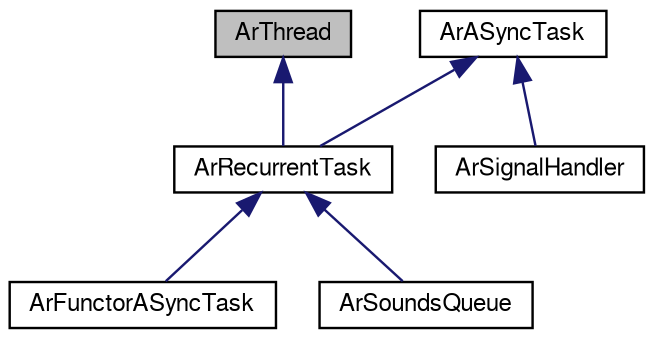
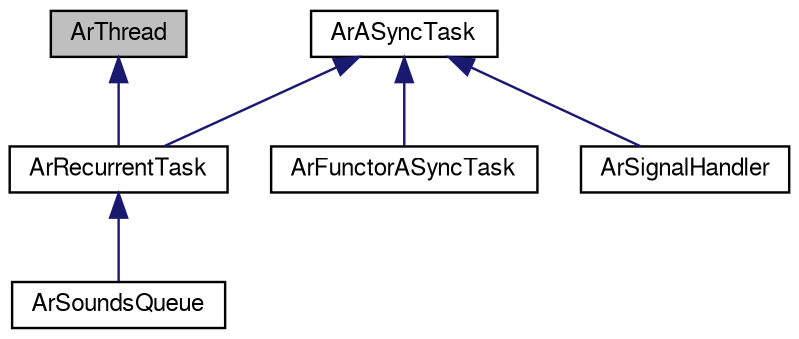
edge "ArFunctorASyncTask" -> "ArRecurrentTask": now "ArFunctorASyncTask" -> "ArASyncTask"
